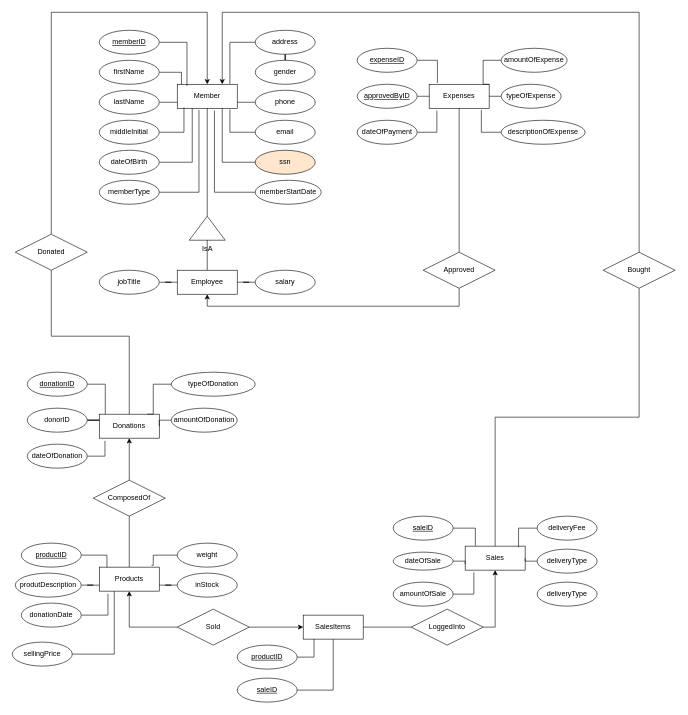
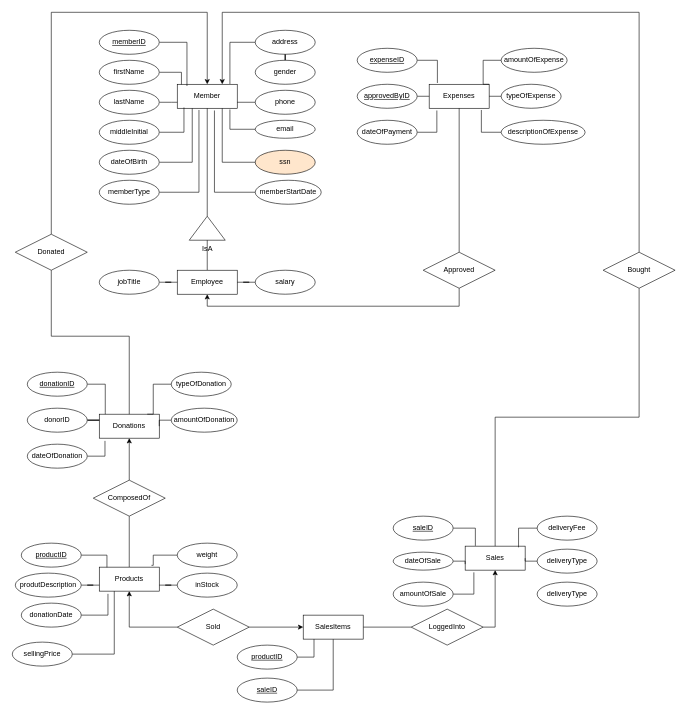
node "email": size 60x24 -> 60x18
node "typeOfDonation": size 84x24 -> 60x24
